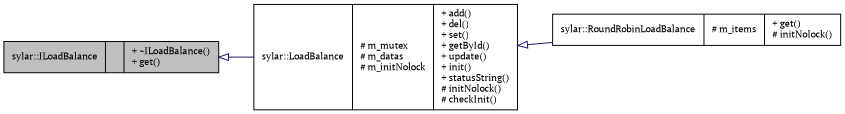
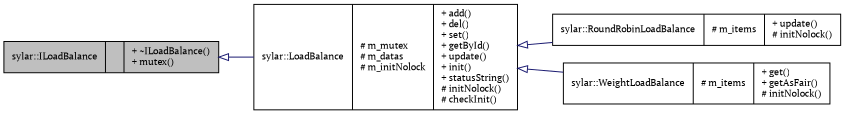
node "sylar::RoundRobinLoadBalance": text "+ get()" -> "+ update()"
node "sylar::ILoadBalance": text "+ get()" -> "+ mutex()"
node "sylar::WeightLoadBalance": added
